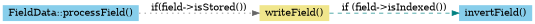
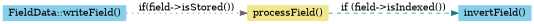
node "FieldData::processField()": label "FieldData::processField()" -> "FieldData::writeField()"
node "writeField()": label "writeField()" -> "processField()"
